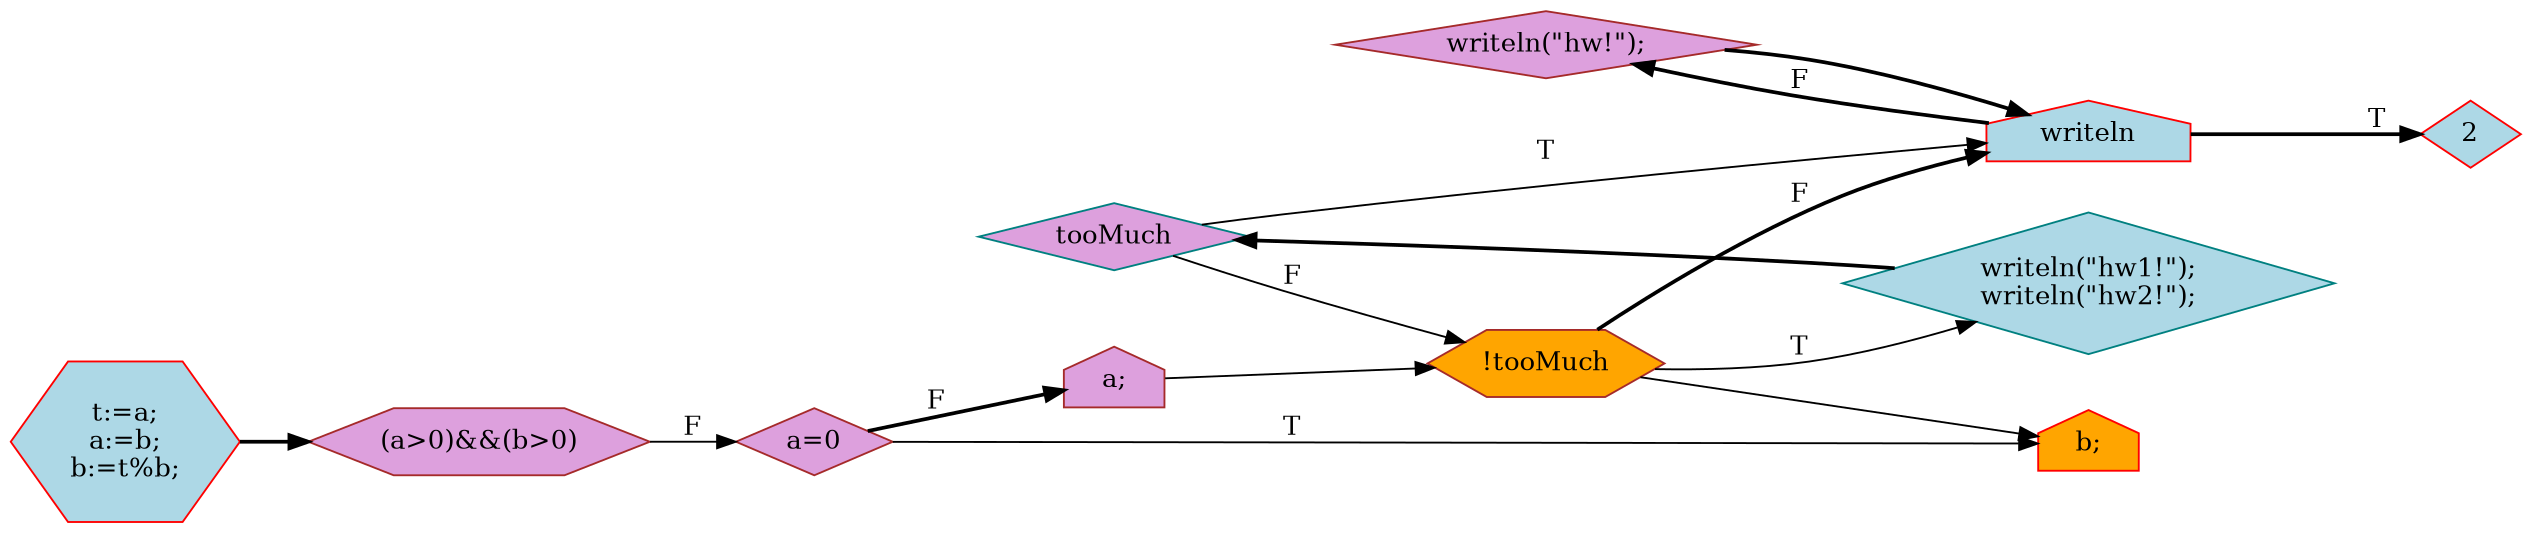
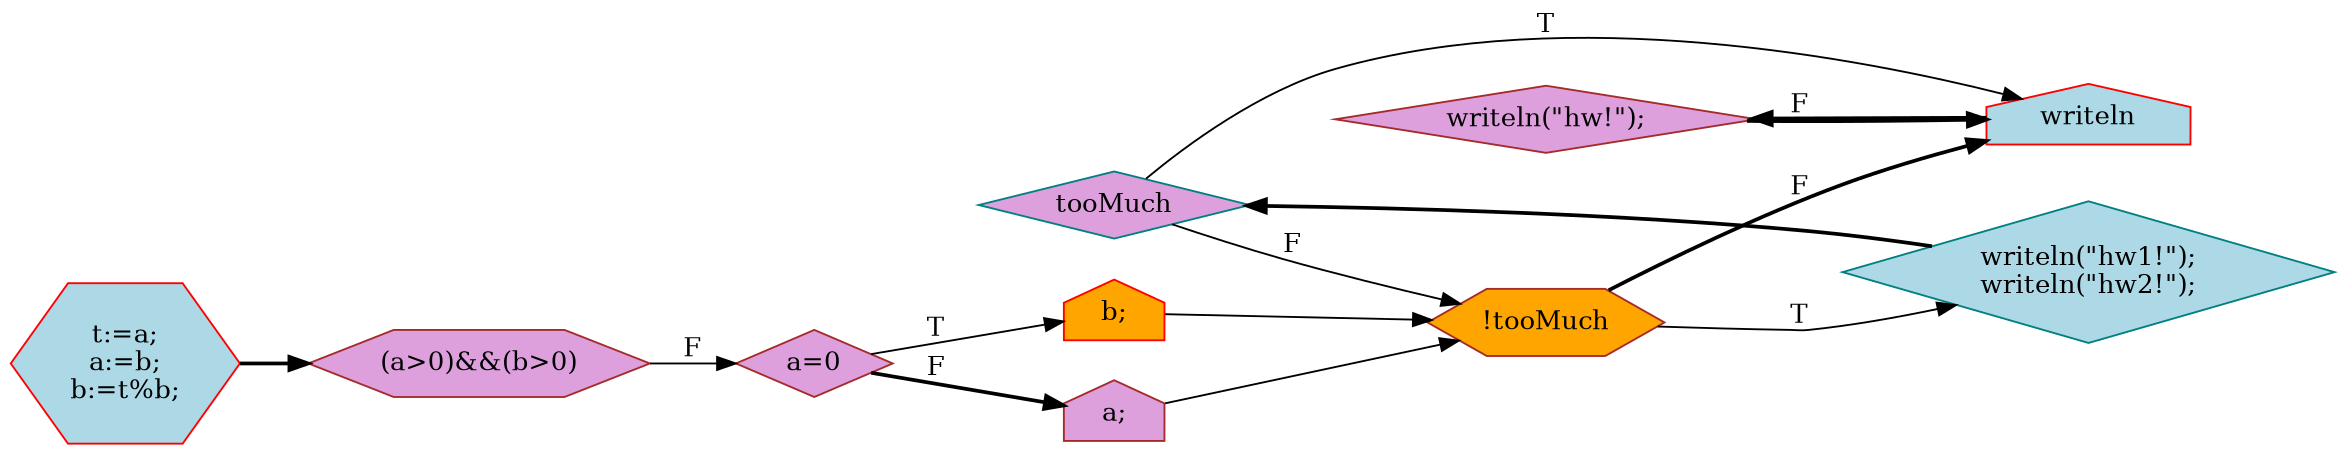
node "2": removed
edge "!tooMuch" -> "b;": reversed
